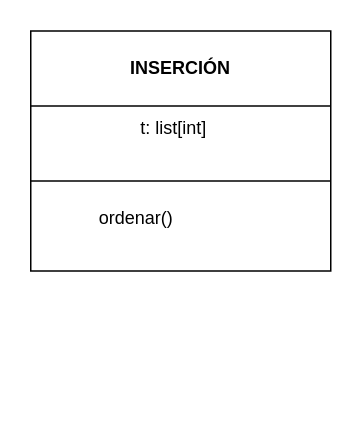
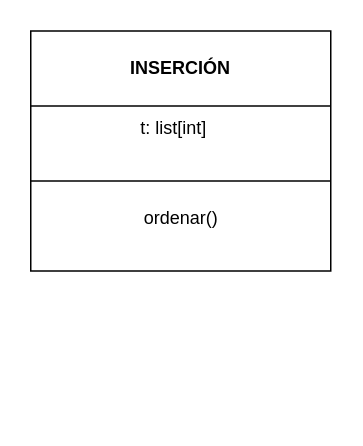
node "ordenar()": moved (136, 218) -> (181, 218)
